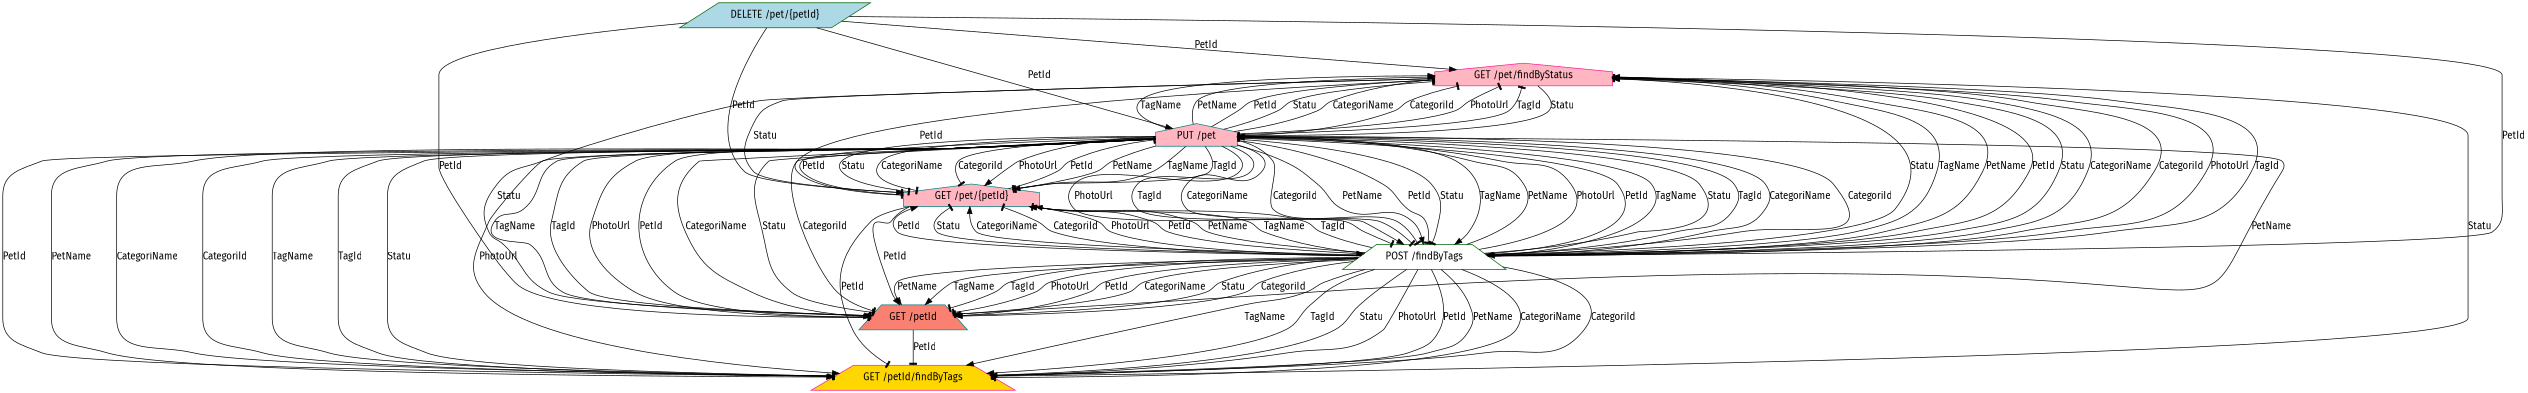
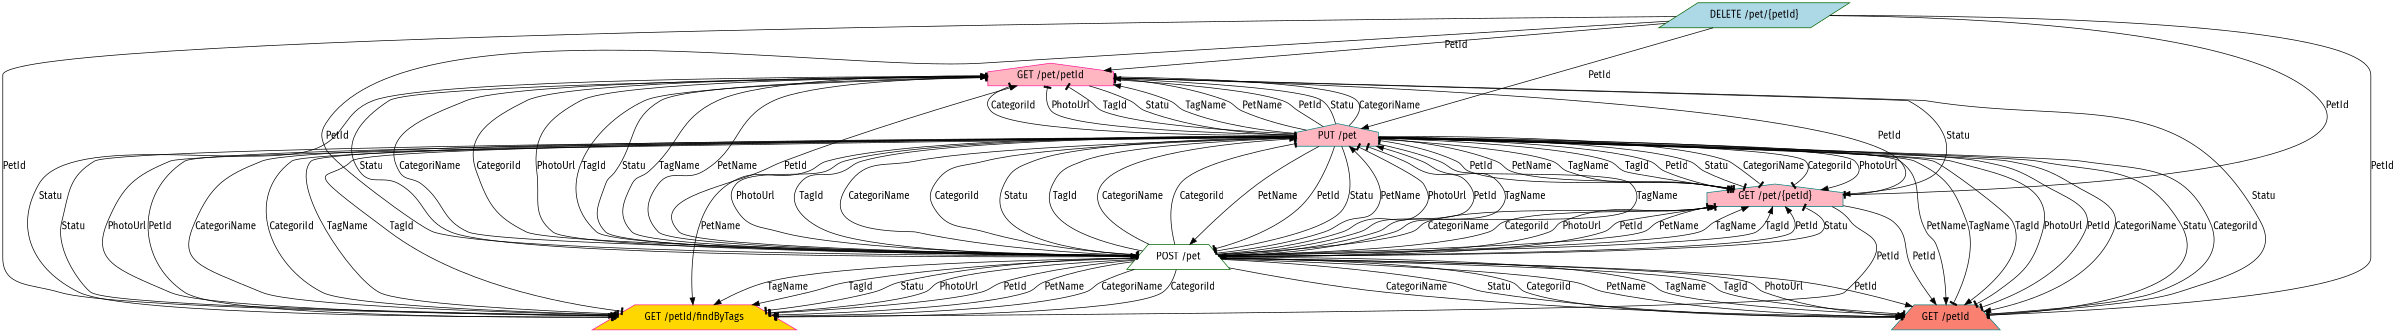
node "GET /pet/findByStatus": label "GET /pet/findByStatus" -> "GET /pet/petId"
node "POST /findByTags": label "POST /findByTags" -> "POST /pet"
edge "GET /petId" -> "GET /petId/findByTags": now "DELETE /pet/{petId}" -> "GET /petId/findByTags"
